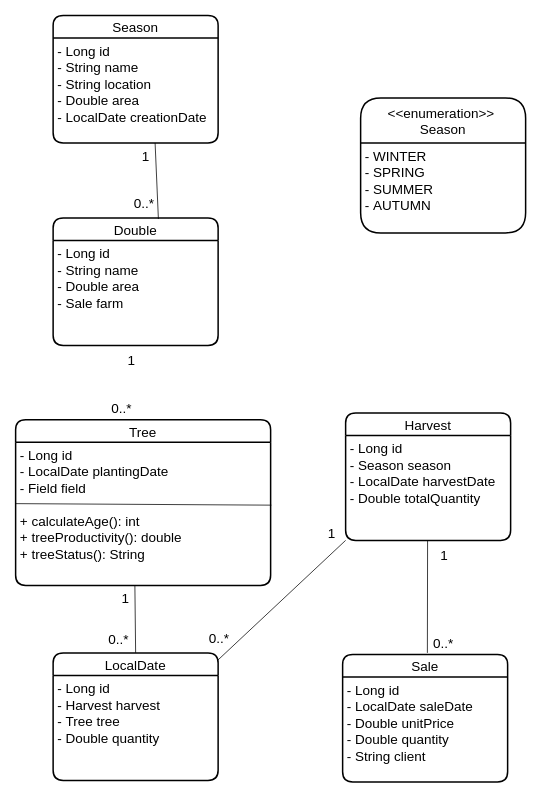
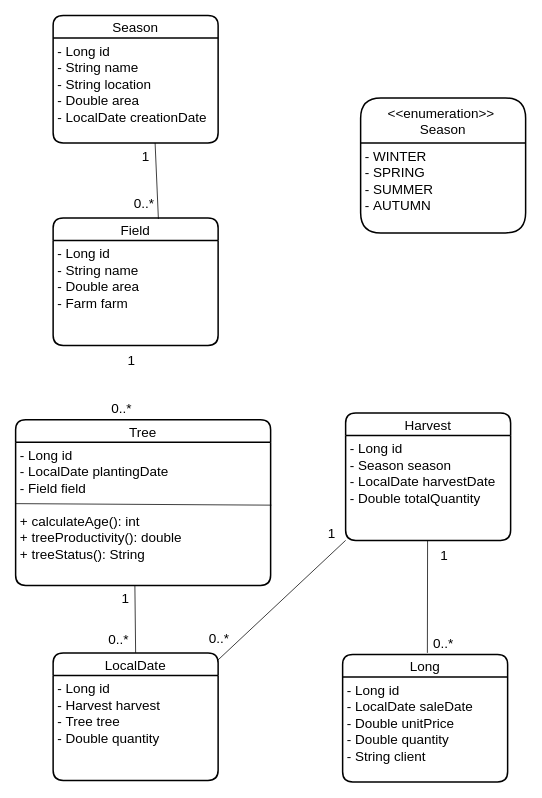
node "Double": label "Double" -> "Field"
node "- Long id - String name - Double area - Sale farm": label "- Long id - String name - Double area - Sale farm" -> "- Long id - String name - Double area - Farm farm"
node "Sale": label "Sale" -> "Long"
